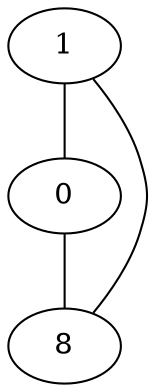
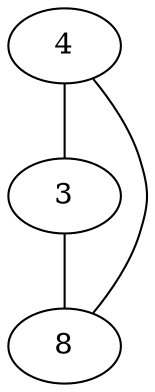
node "1": label "1" -> "4"
node "0": label "0" -> "3"
